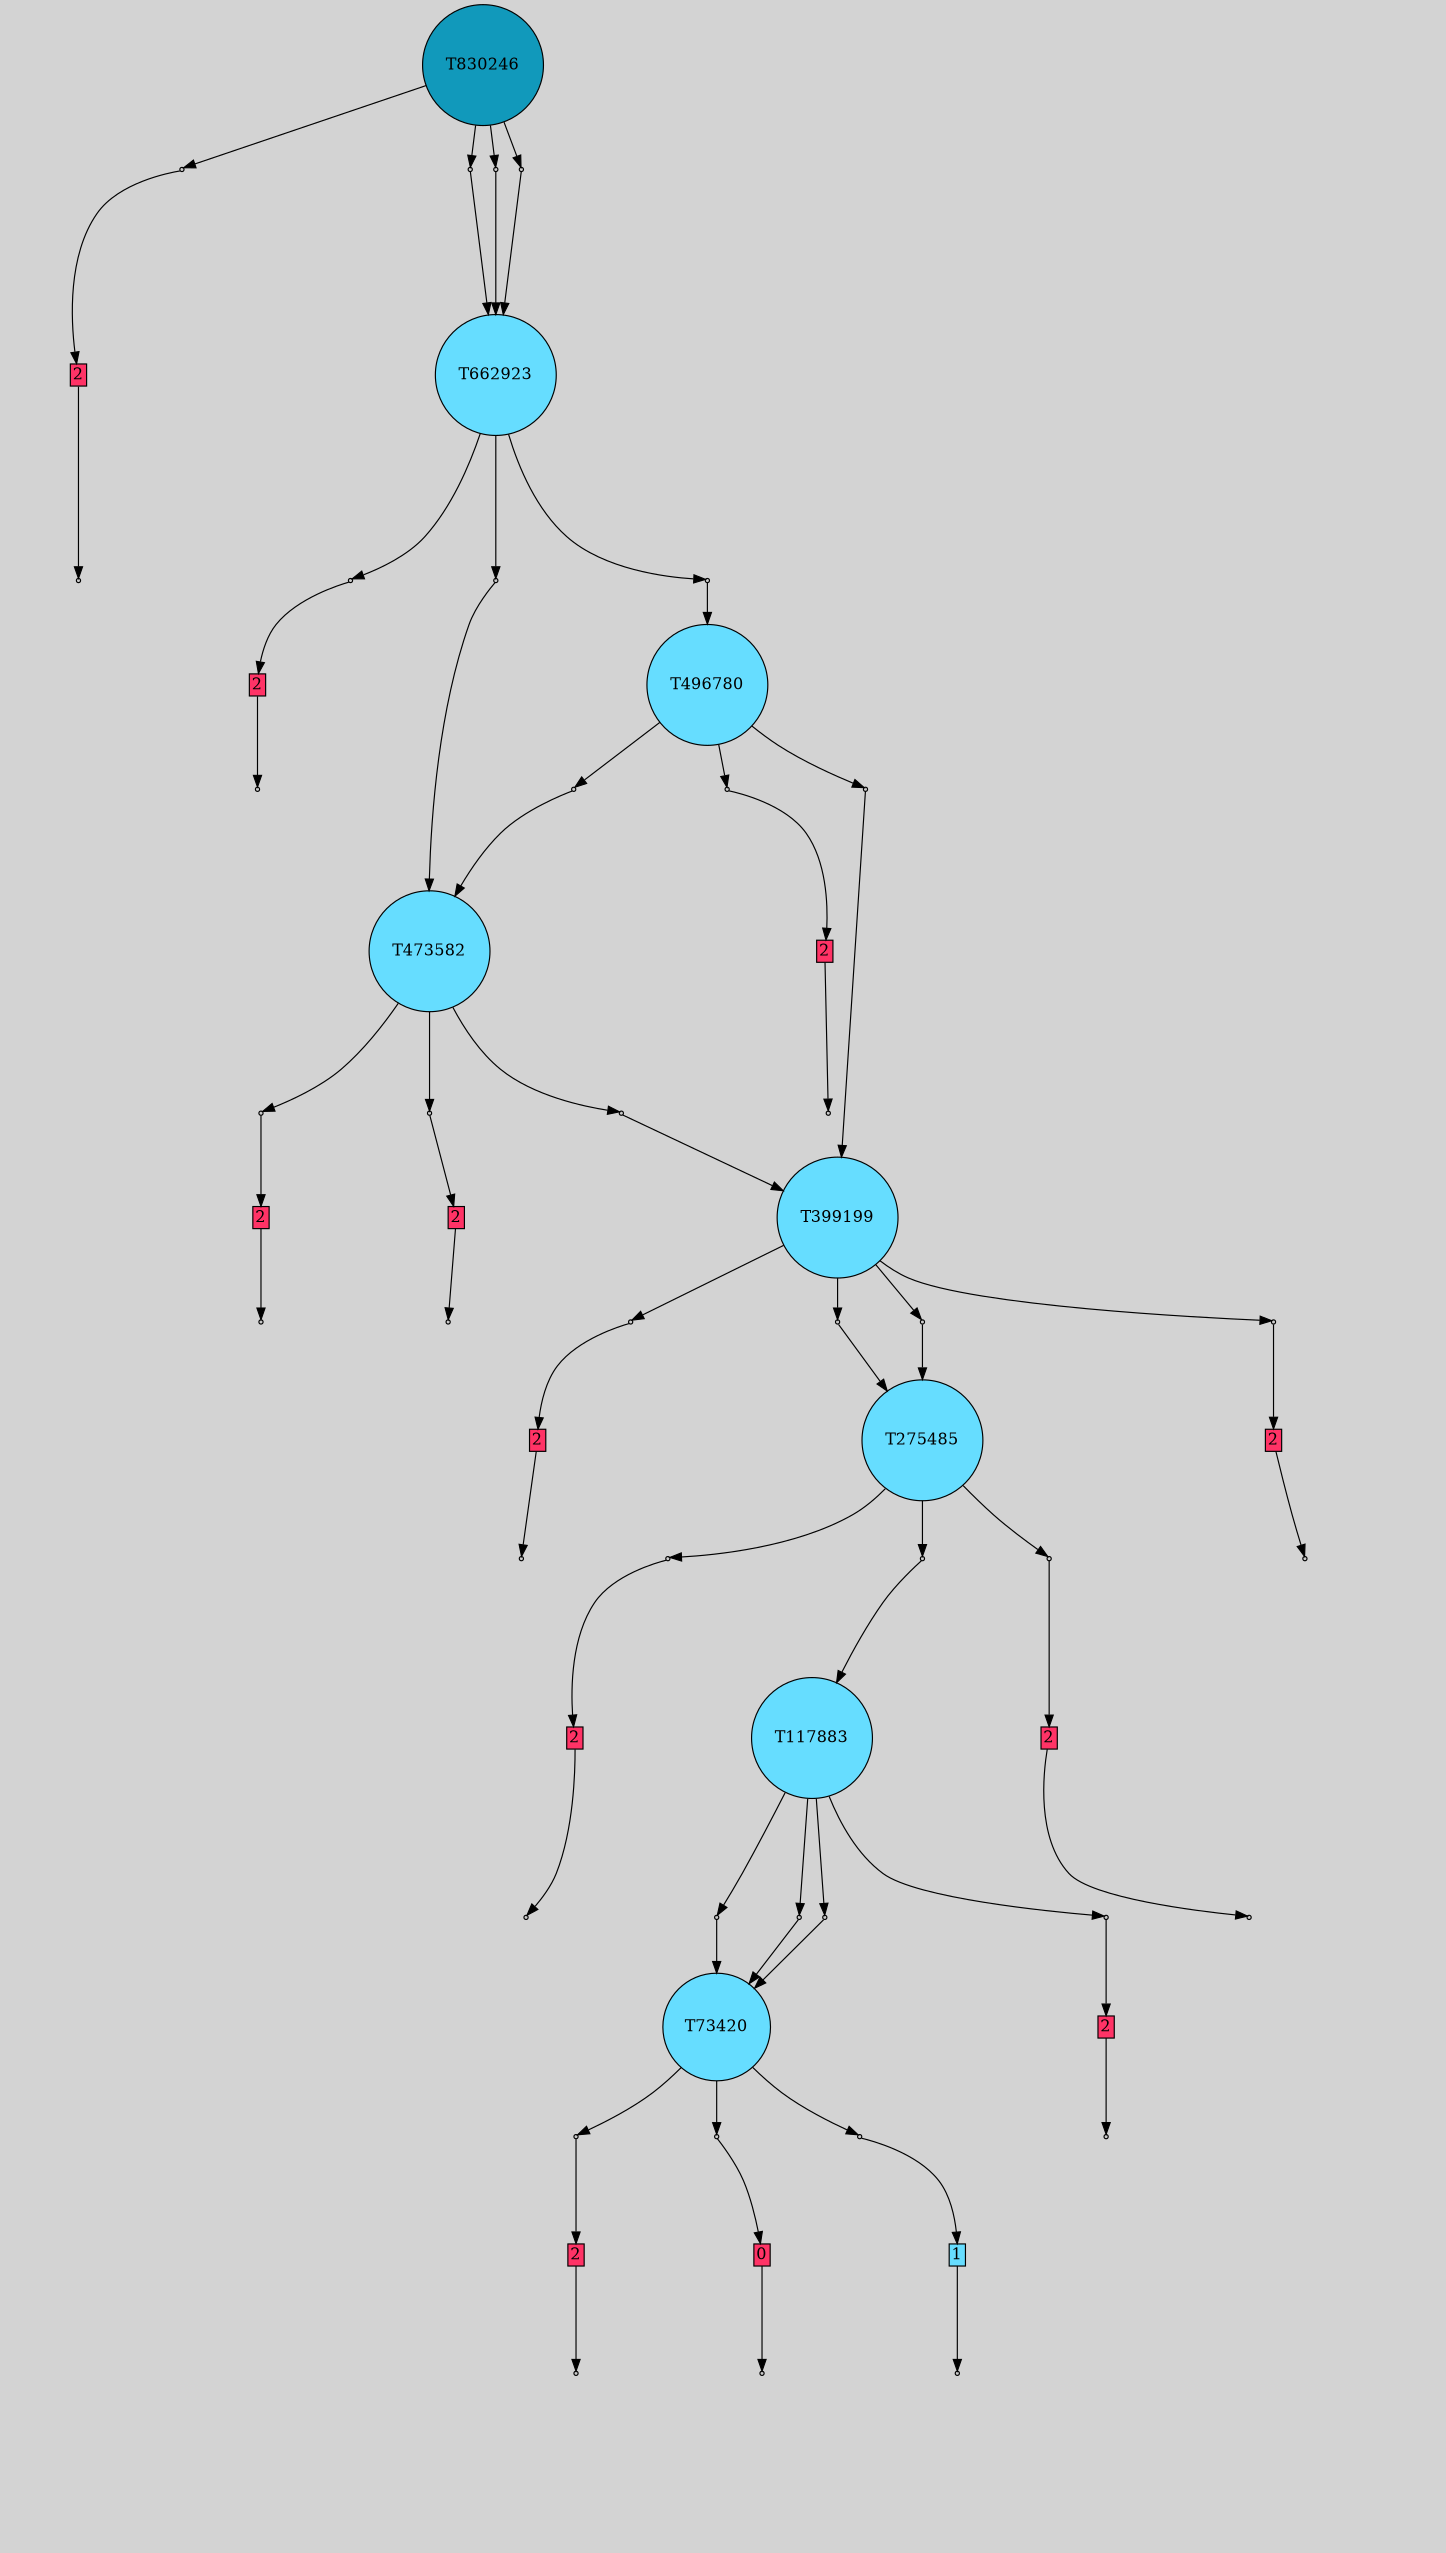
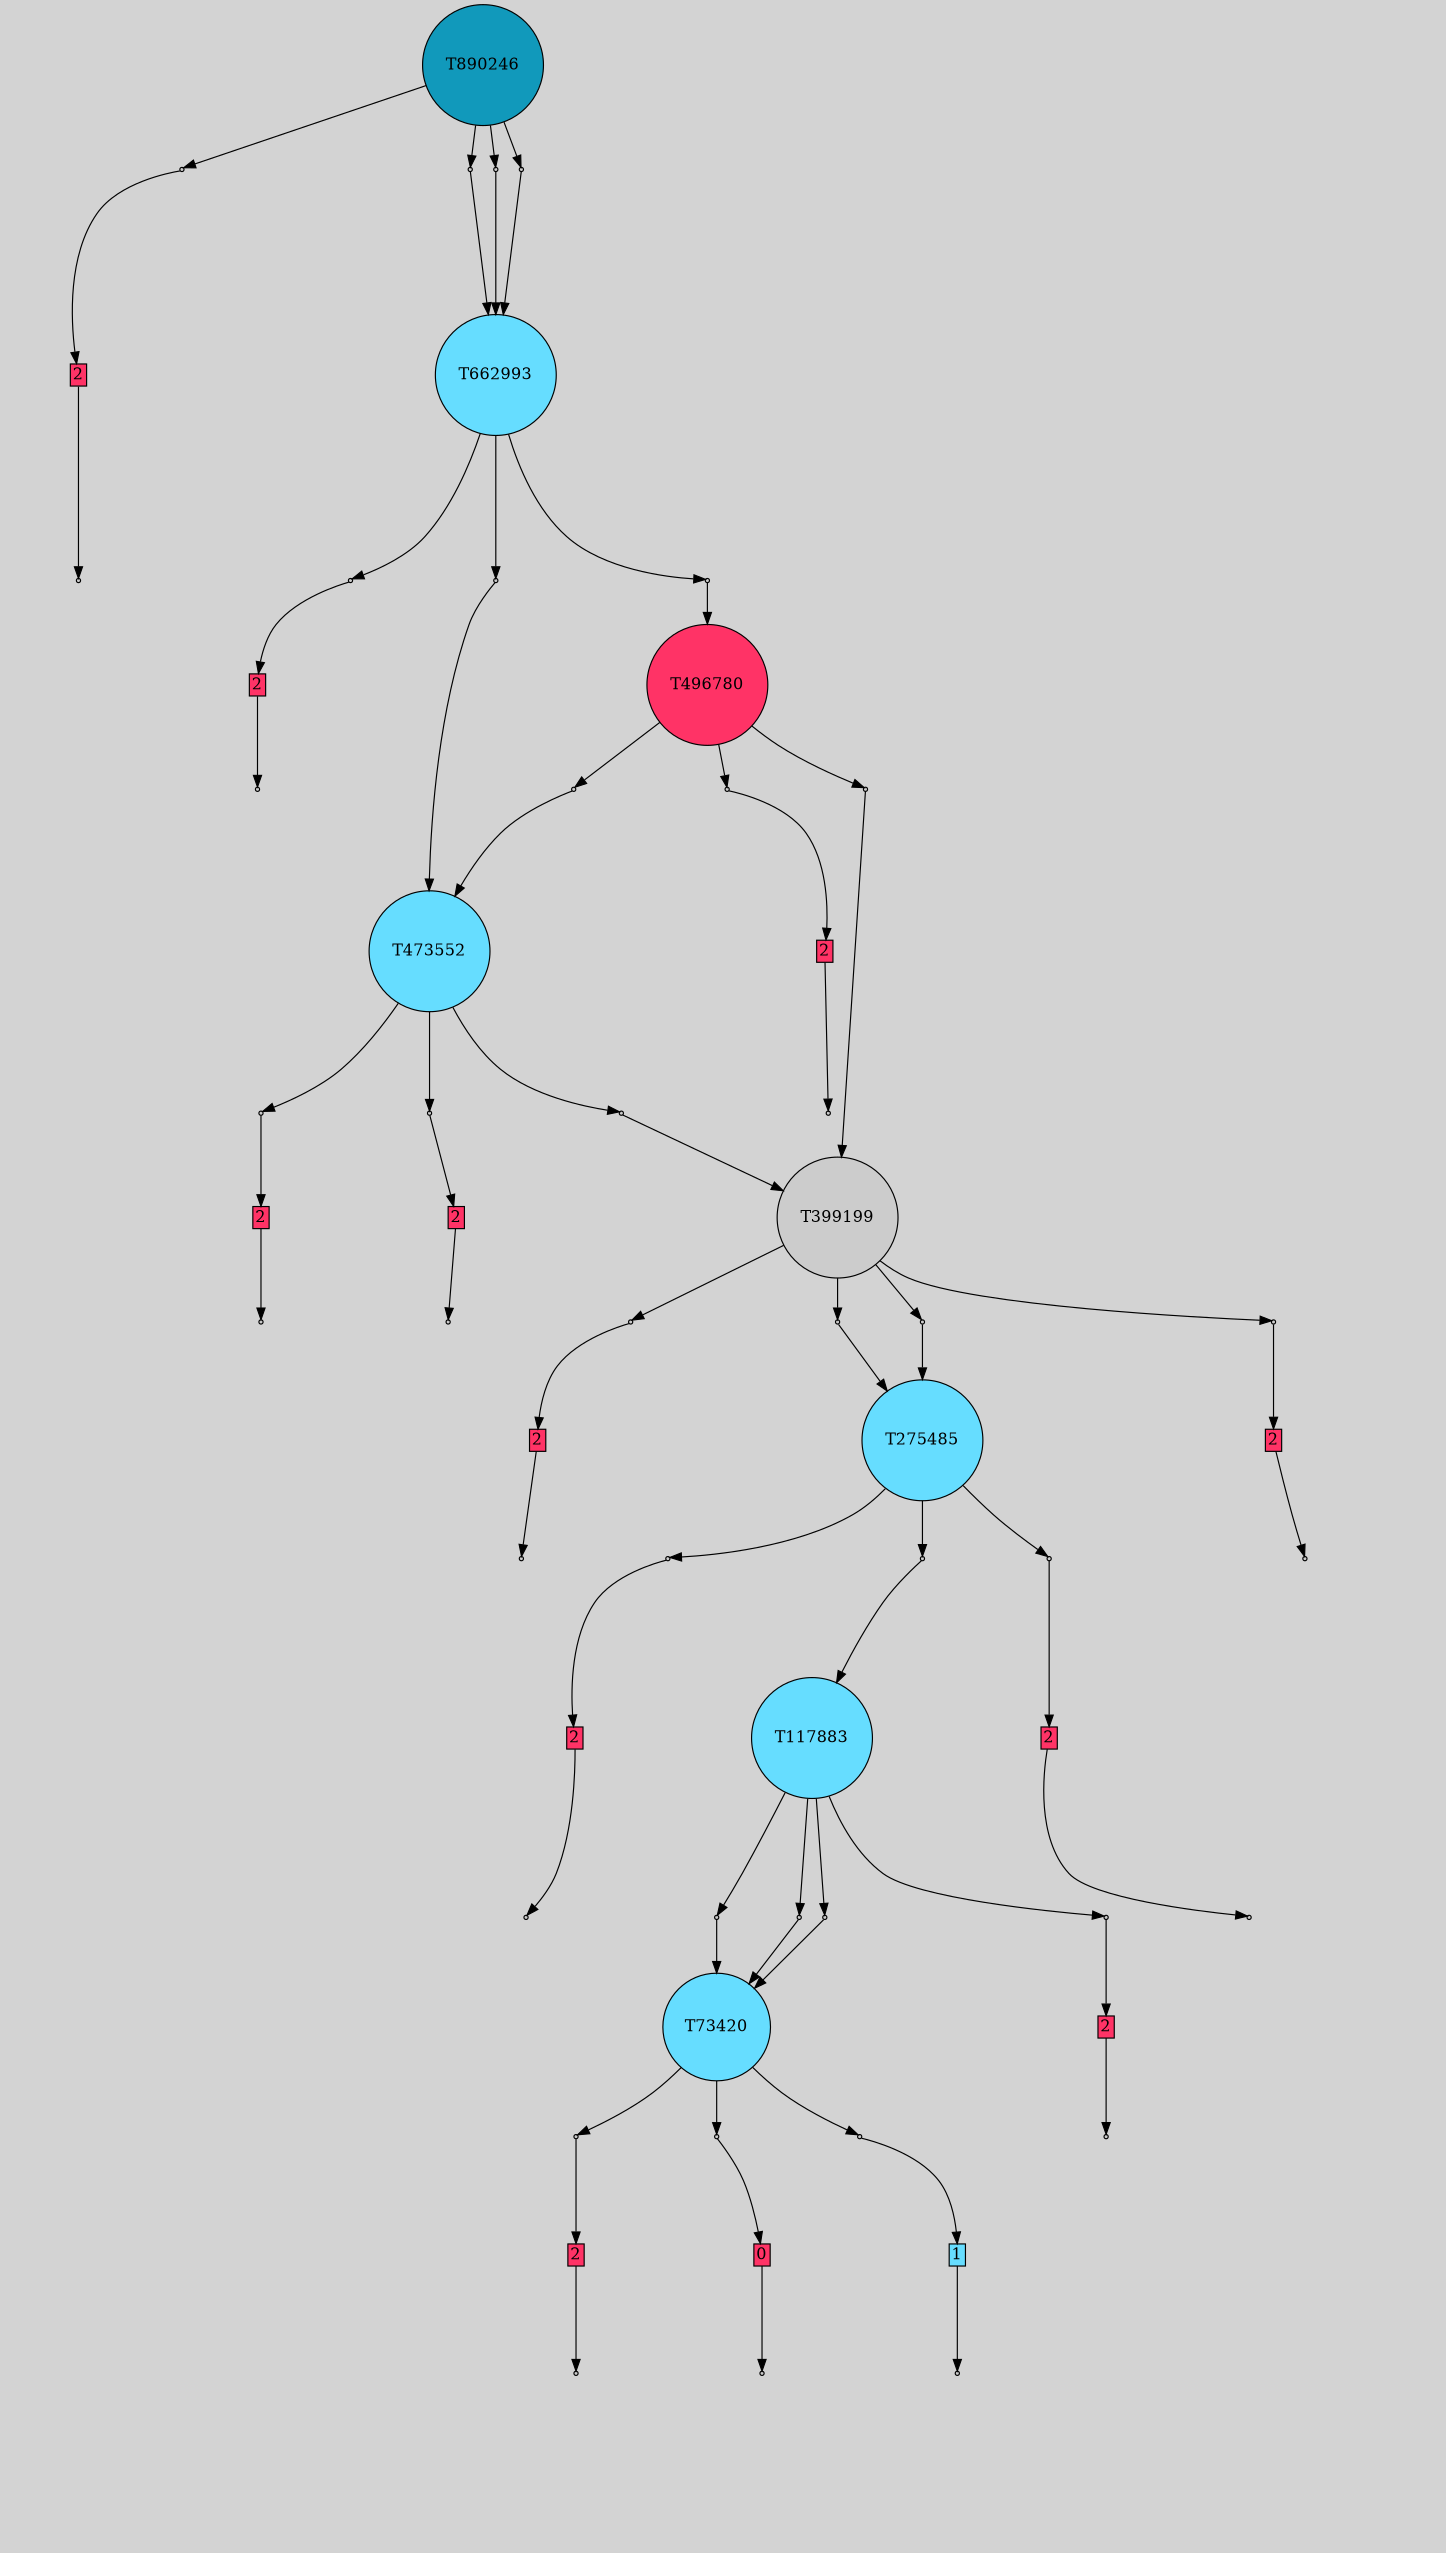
node "T830246": label "T830246" -> "T890246"
node "T662923": label "T662923" -> "T662993"
node "T496780": fillcolor #66ddff -> #ff3366
node "T473582": label "T473582" -> "T473552"
node "T399199": fillcolor #66ddff -> #cccccc
